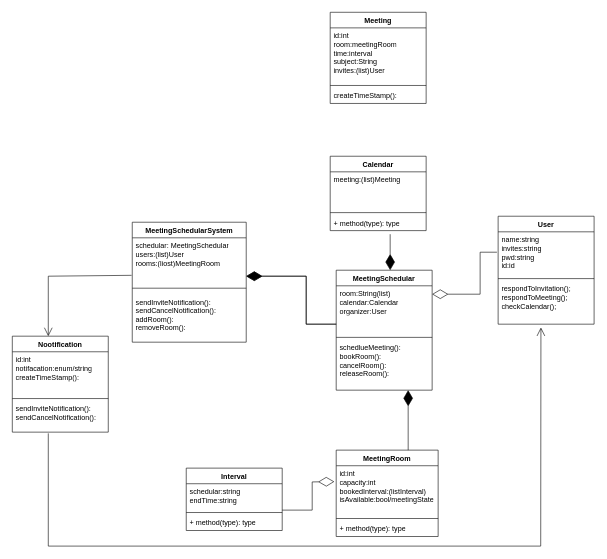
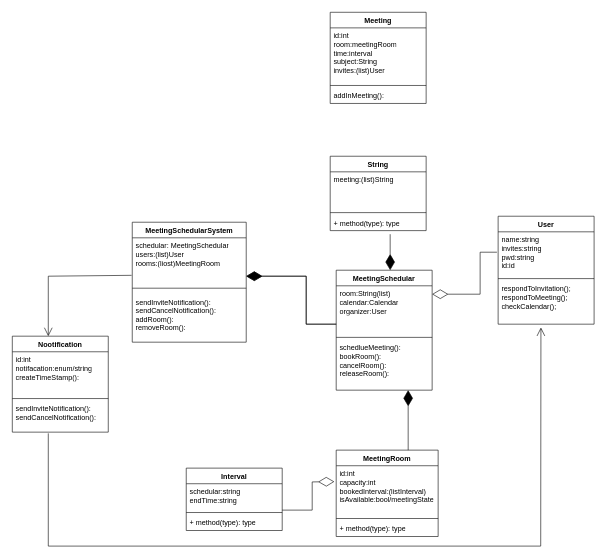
node "createTimeStamp():": label "createTimeStamp():" -> "addInMeeting():"
node "Calendar": label "Calendar" -> "String"
node "meeting:(list)Meeting": label "meeting:(list)Meeting" -> "meeting:(list)String"
